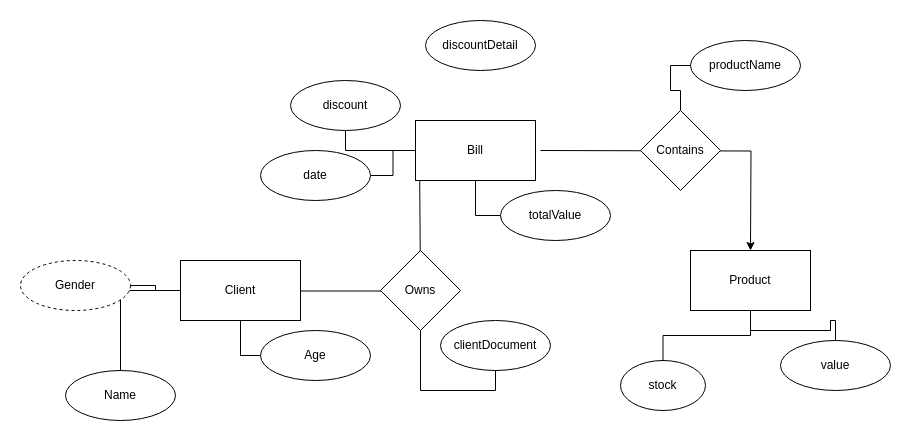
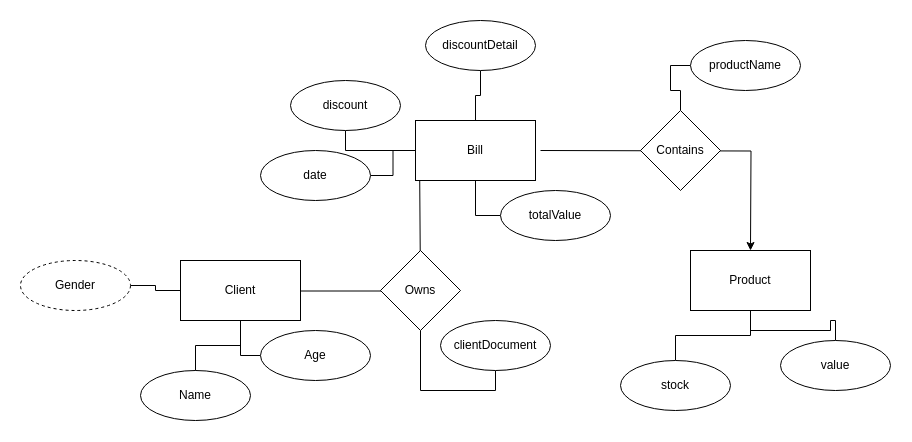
edge "discountDetail" -- "Bill": added
node "stock": size 85x50 -> 110x50
node "Name": moved (121, 396) -> (196, 396)
